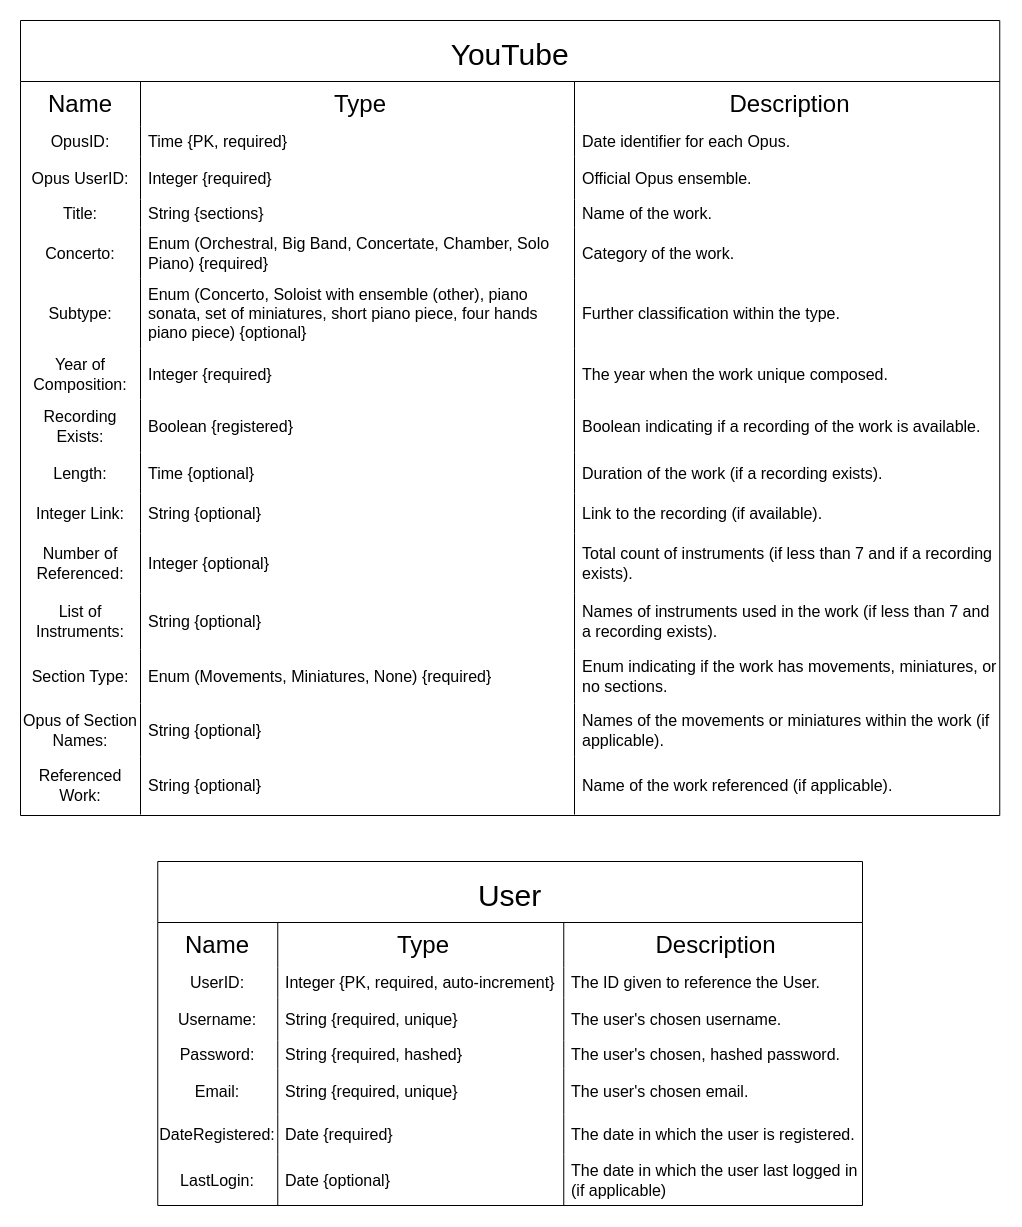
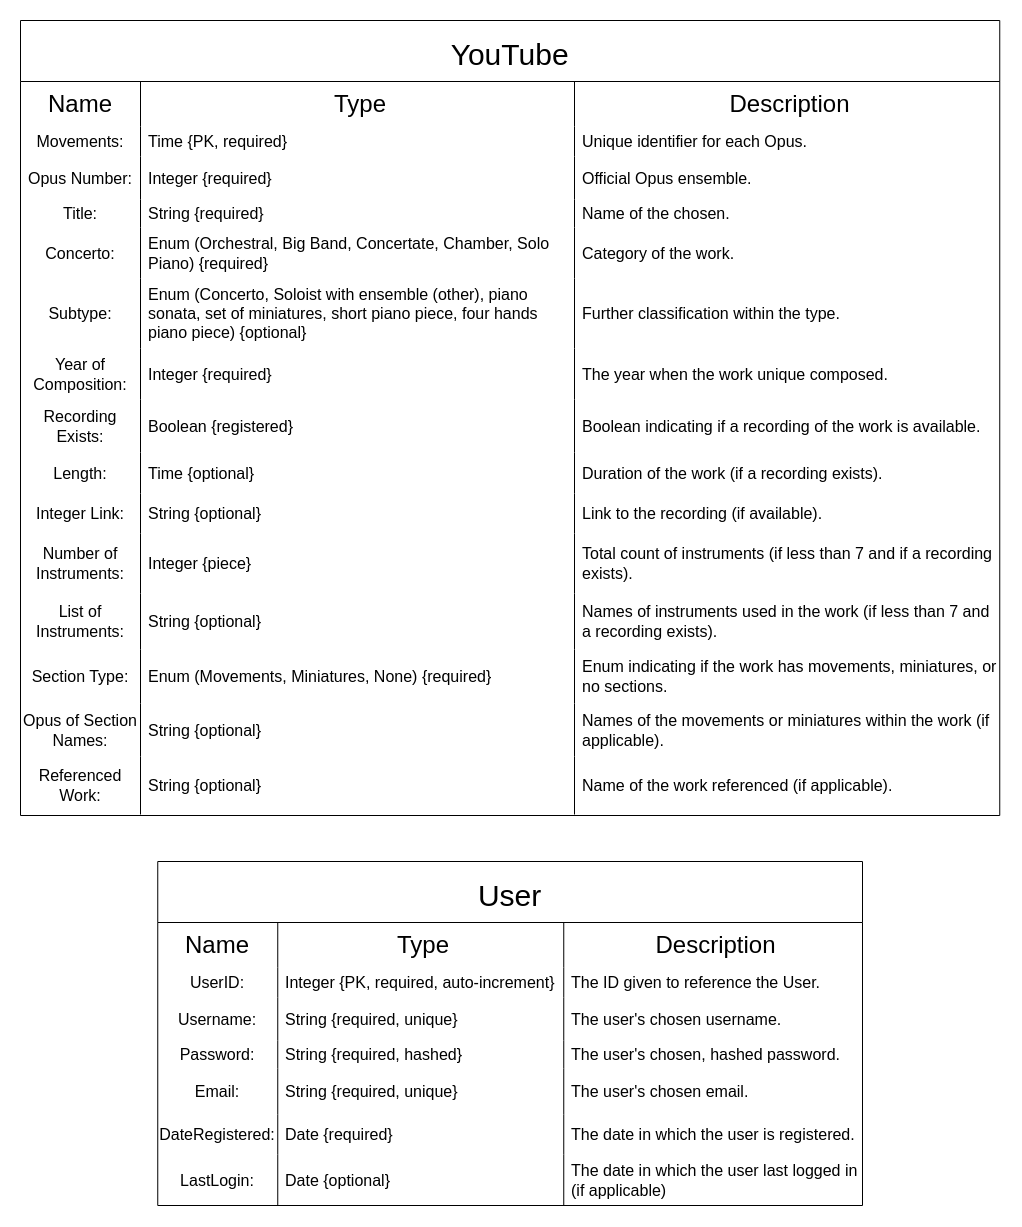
node "OpusID:": label "OpusID:" -> "Movements:"
node "Date identifier for each Opus.": label "Date identifier for each Opus." -> "Unique identifier for each Opus."
node "Opus UserID:": label "Opus UserID:" -> "Opus Number:"
node "String {sections}": label "String {sections}" -> "String {required}"
node "Name of the work.": label "Name of the work." -> "Name of the chosen."
node "Number of Referenced:": label "Number of Referenced:" -> "Number of Instruments:"
node "Integer {optional}": label "Integer {optional}" -> "Integer {piece}"
